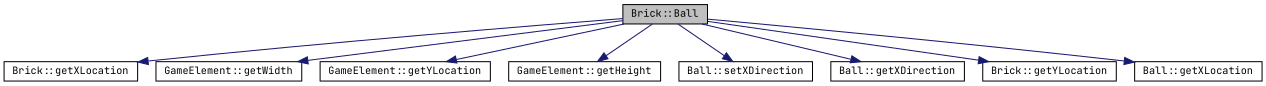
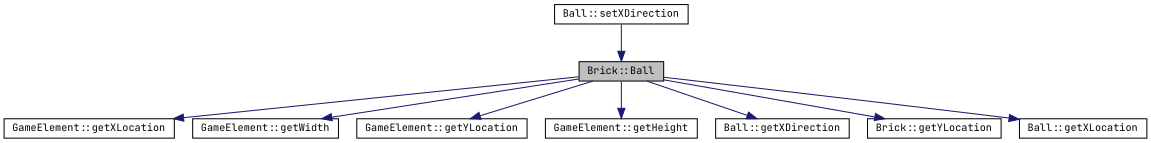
edge "Brick::Ball" -> "Ball::setXDirection": reversed
node "Brick::getXLocation": label "Brick::getXLocation" -> "GameElement::getXLocation"
